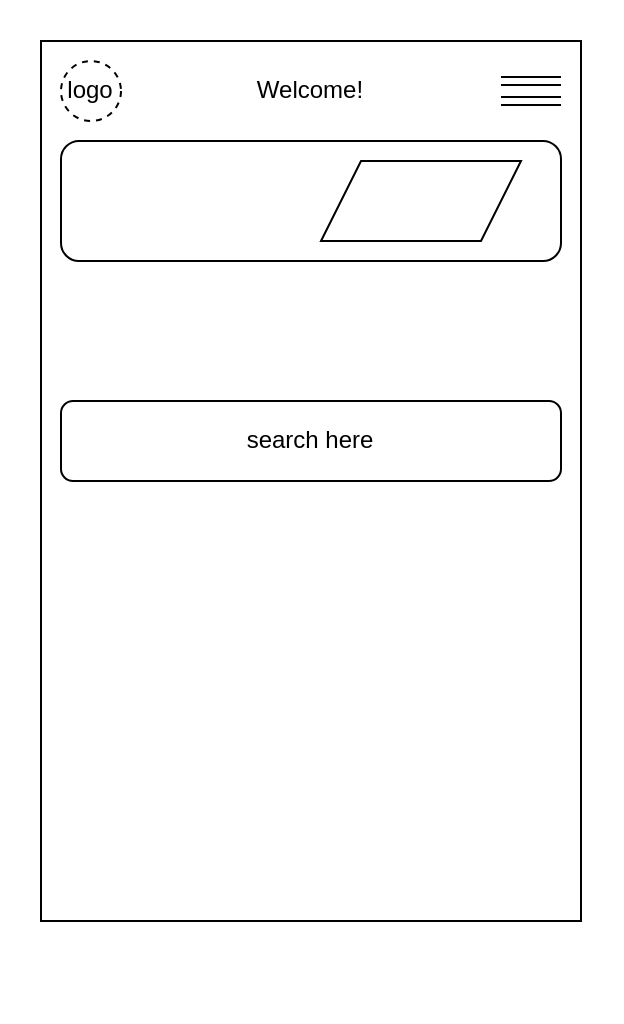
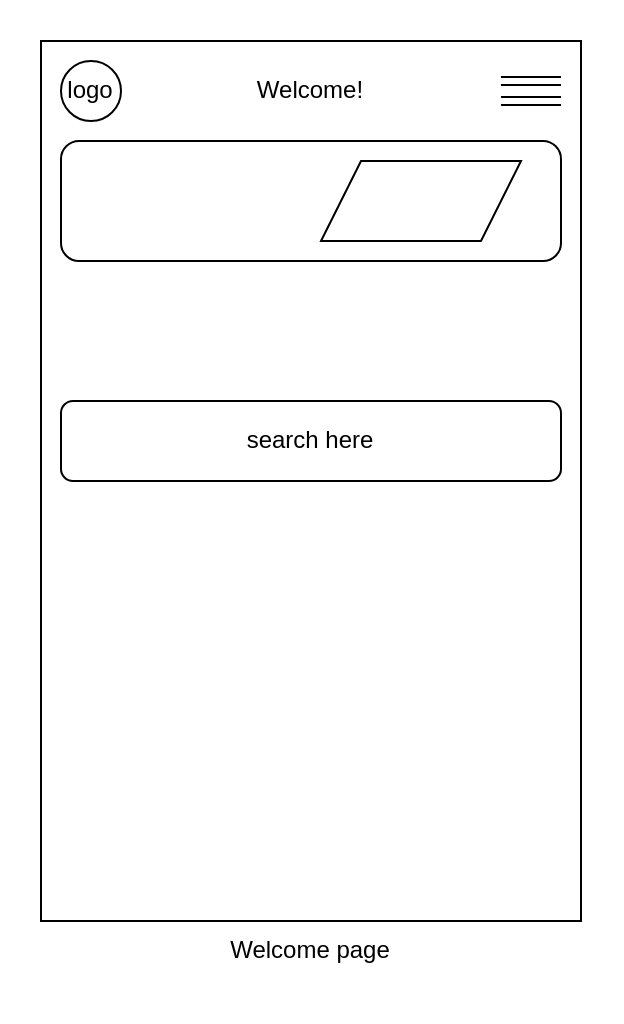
node "logo": style dashed -> solid
node "Welcome page": added
